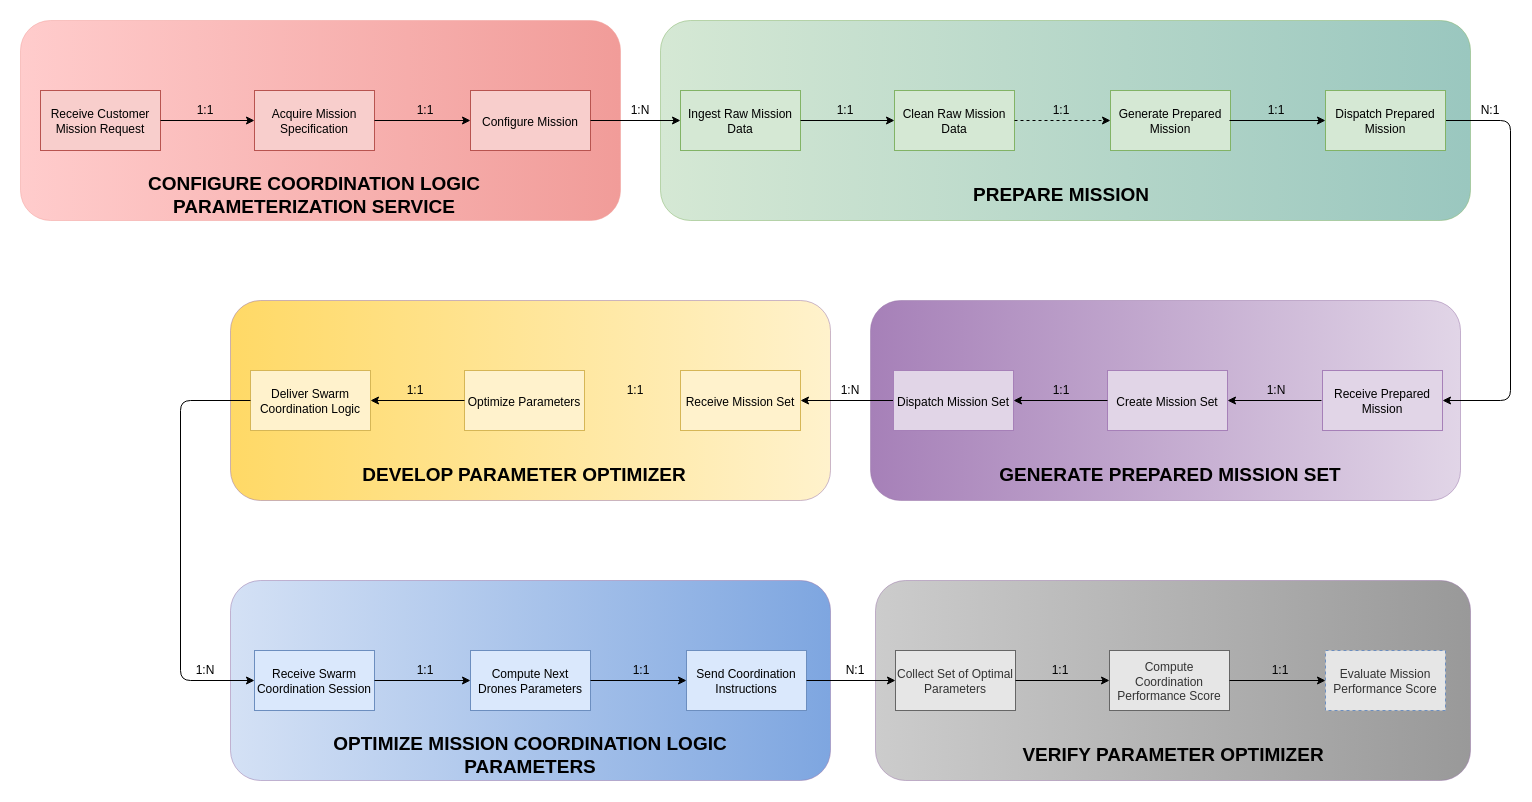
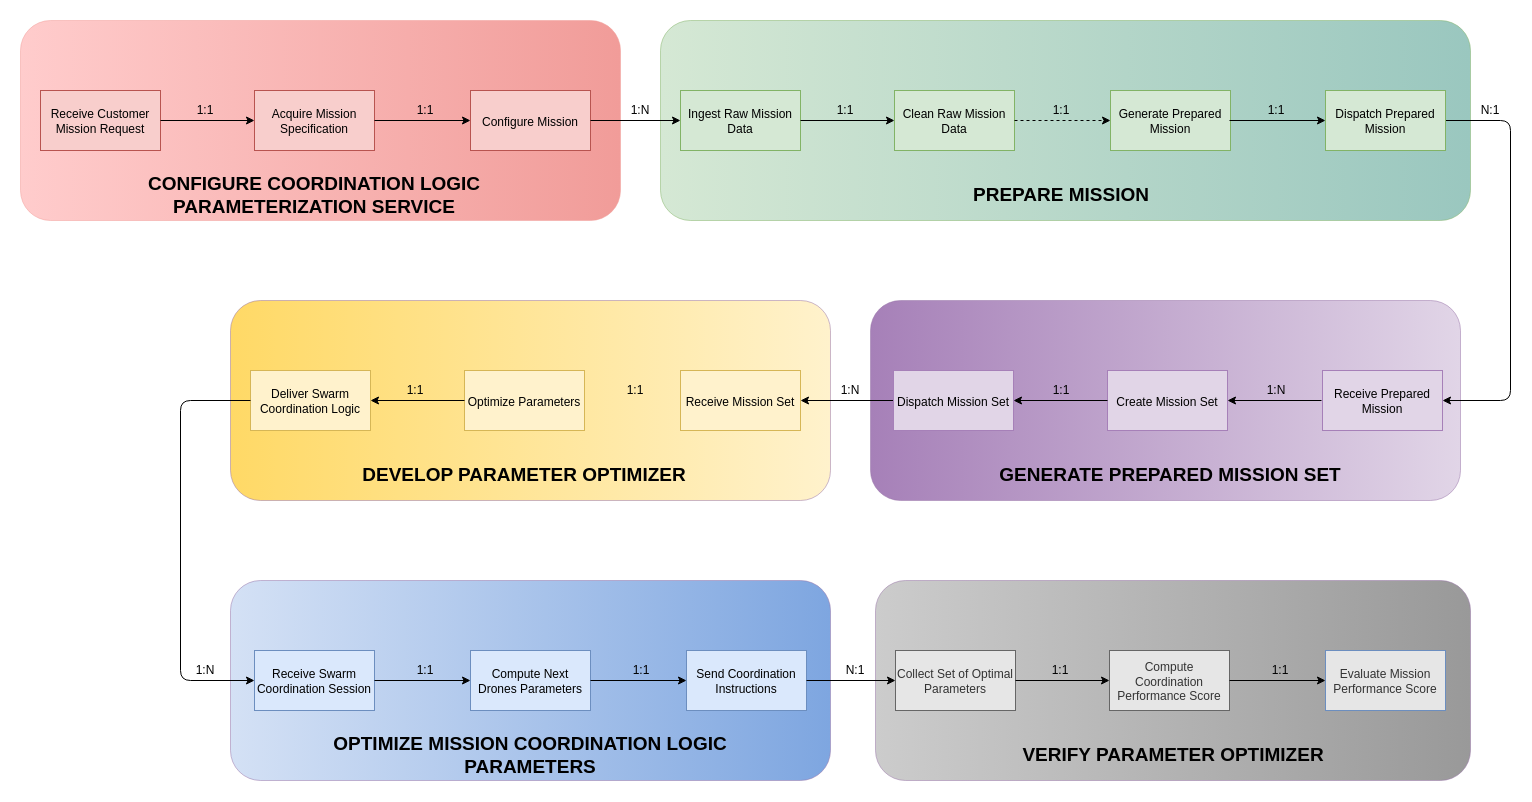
node "Evaluate Mission Performance Score": style dashed -> solid
